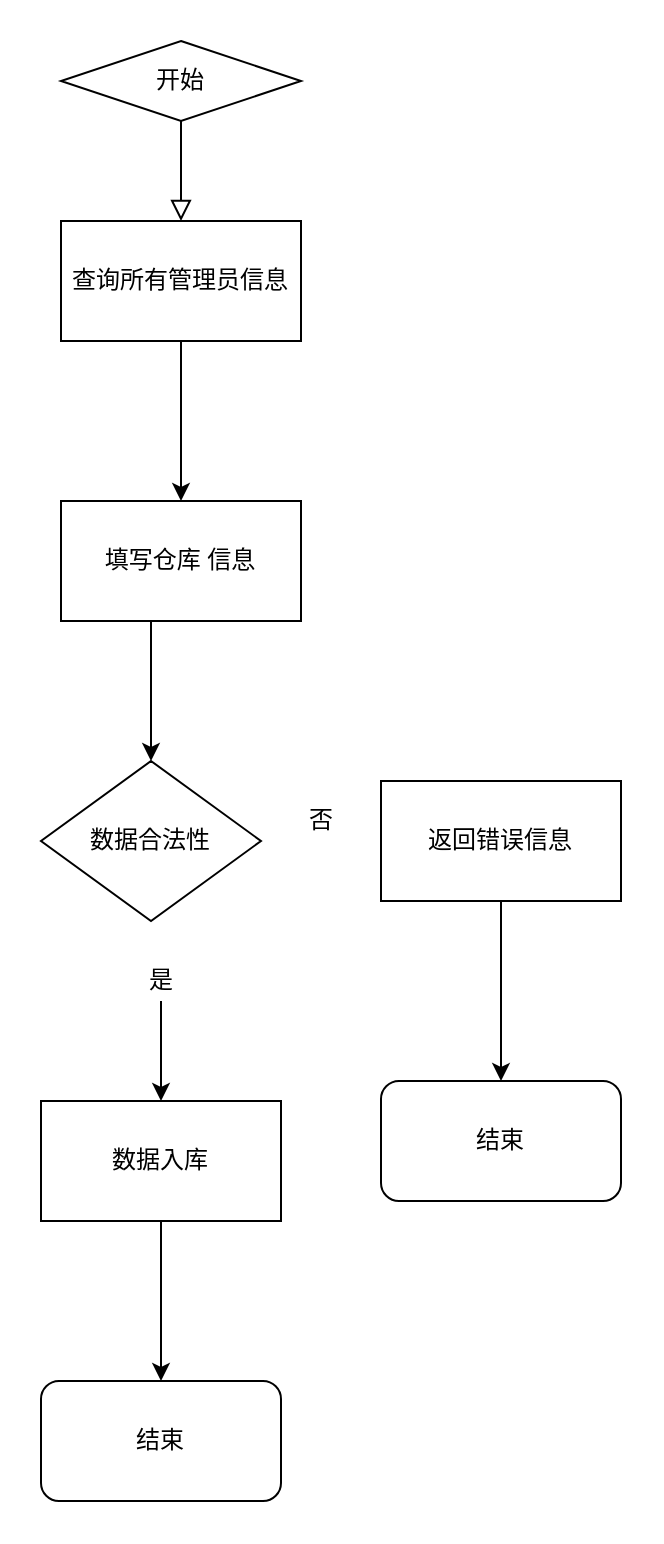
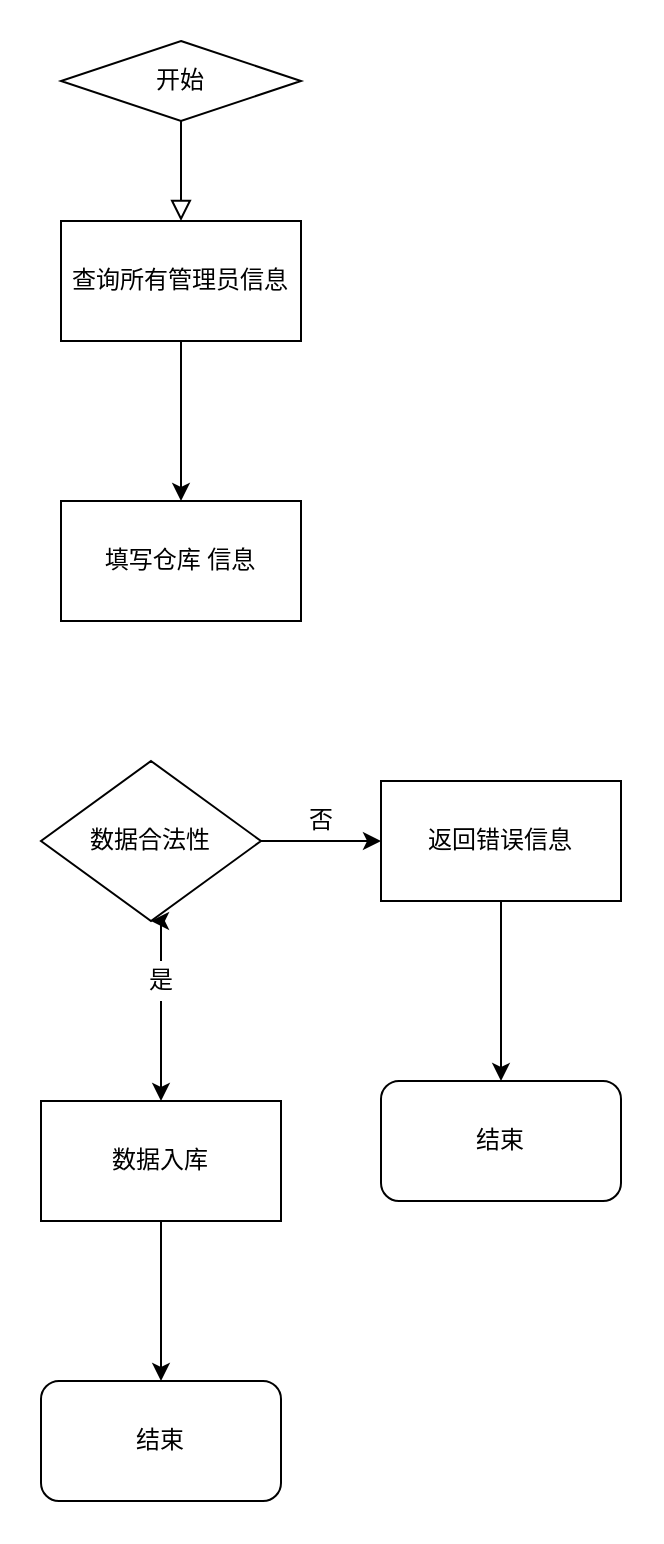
edge "填写仓库 信息" -> "数据合法性": removed
edge "数据合法性" -> "返回错误信息": added
edge "是" -> "数据合法性": added
